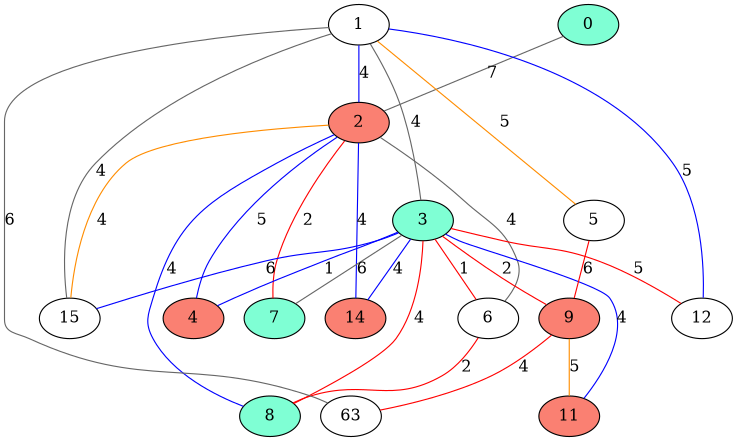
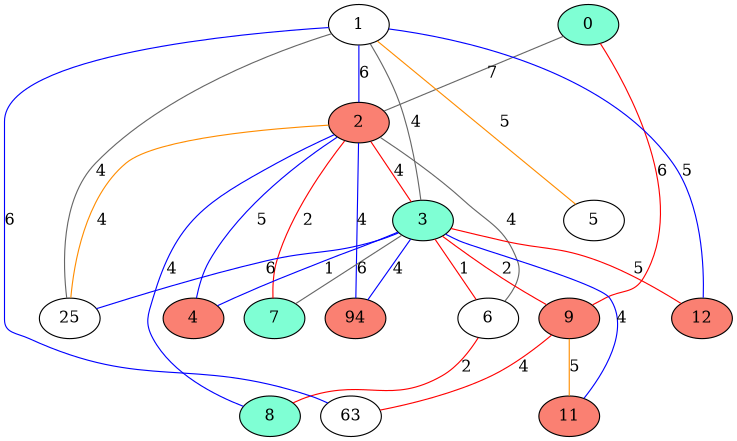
edge "1" -- "2": label "4" -> "6"
edge "1" -- "63": color gray40 -> blue
edge "5" -- "9": now "0" -- "9"
node "15": label "15" -> "25"
node "14": label "14" -> "94"
node "12": fillcolor white -> salmon
edge "3" -- "8": now "3" -- "2"
